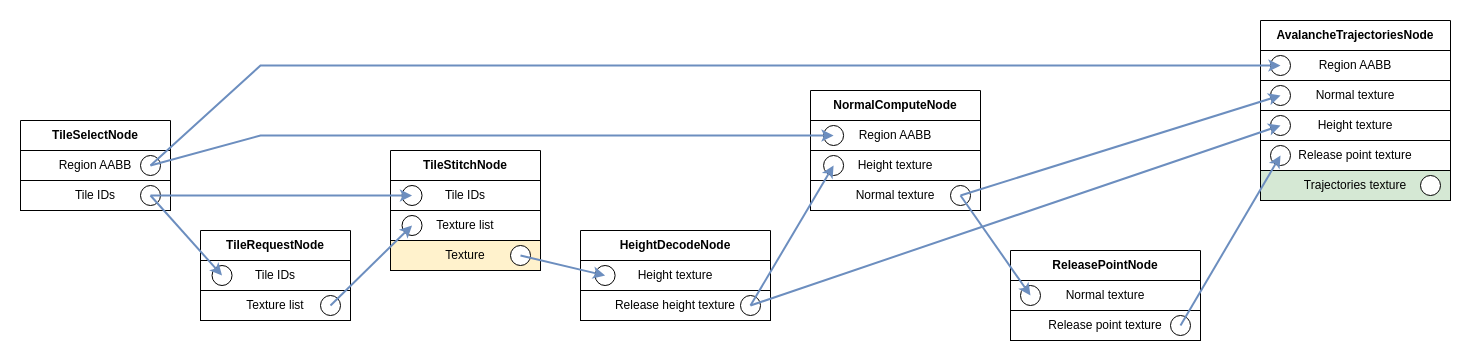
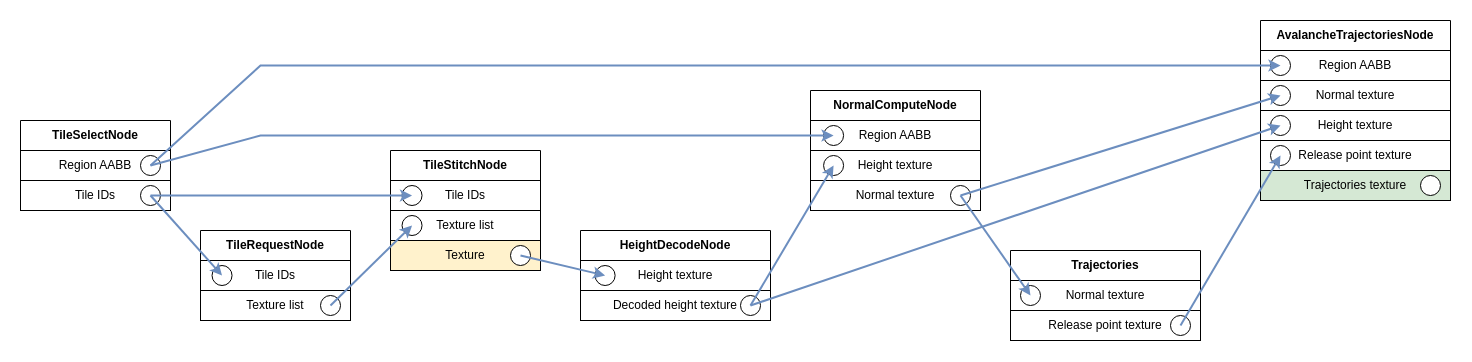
node "ReleasePointNode": label "ReleasePointNode" -> "Trajectories"
node "Release height texture": label "Release height texture" -> "Decoded height texture"
